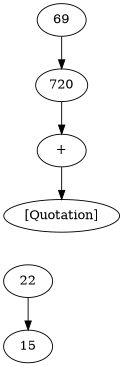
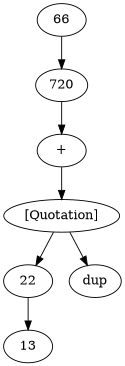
node "69": label "69" -> "66"
edge "[Quotation]" -> "22": added
node "dup": added
node "15": label "15" -> "13"
